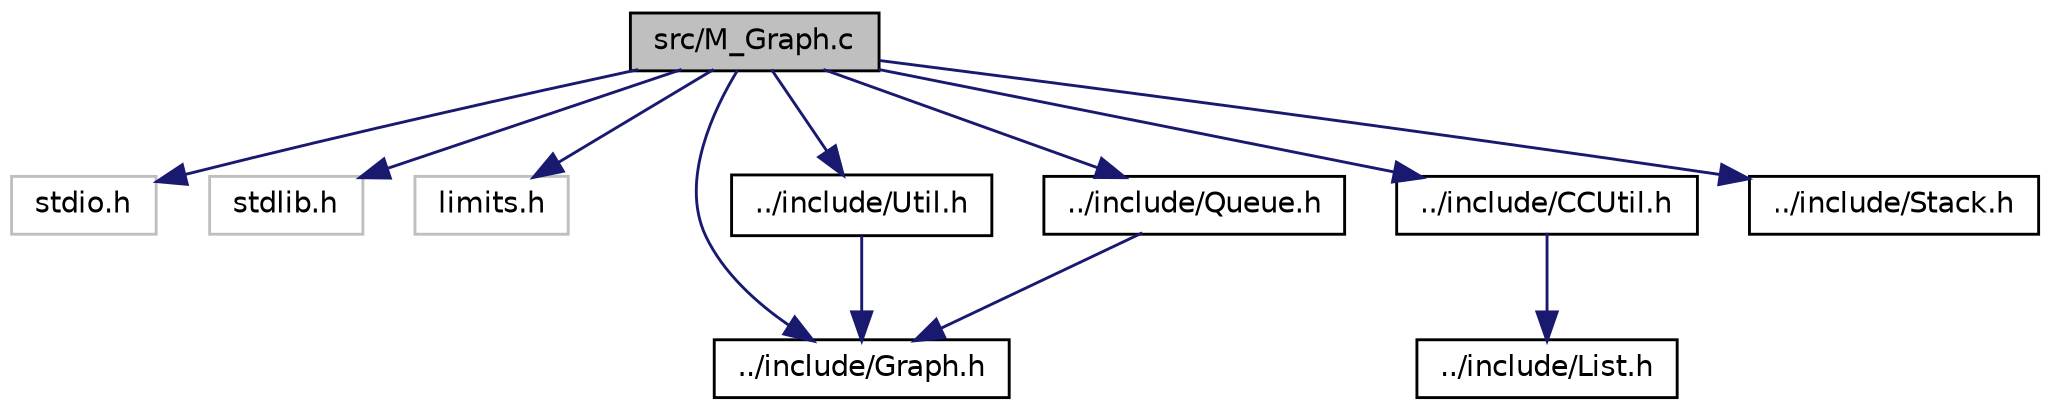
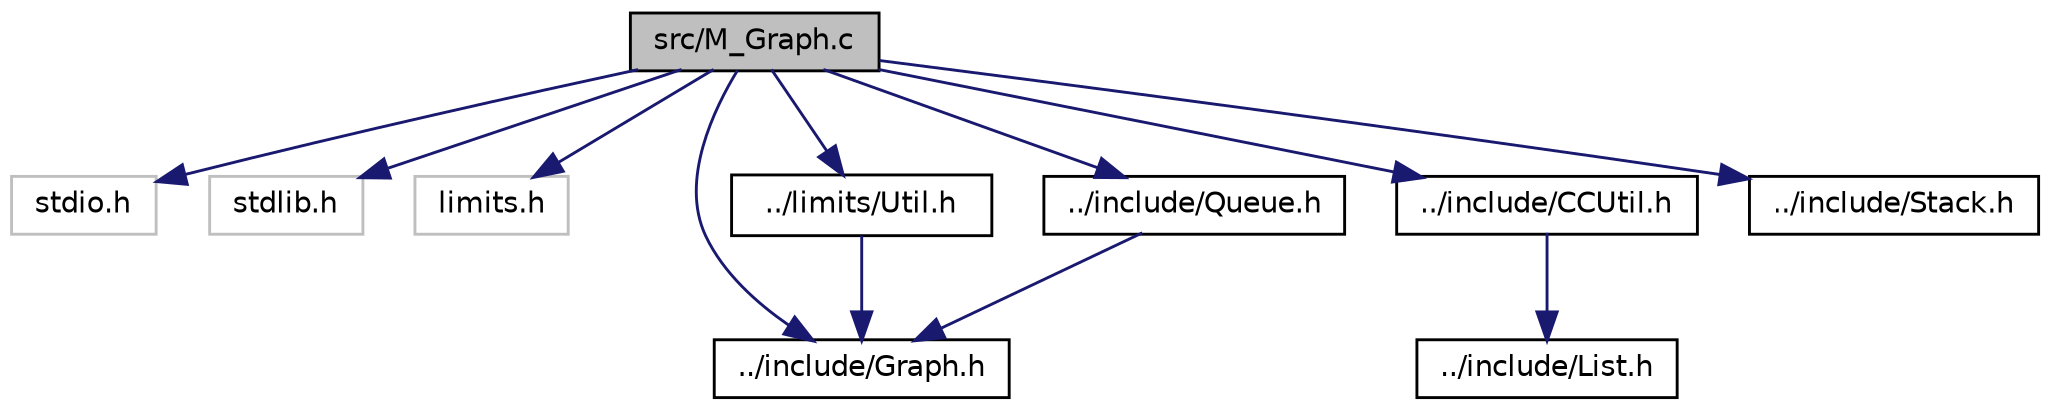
node "../include/Util.h": label "../include/Util.h" -> "../limits/Util.h"
